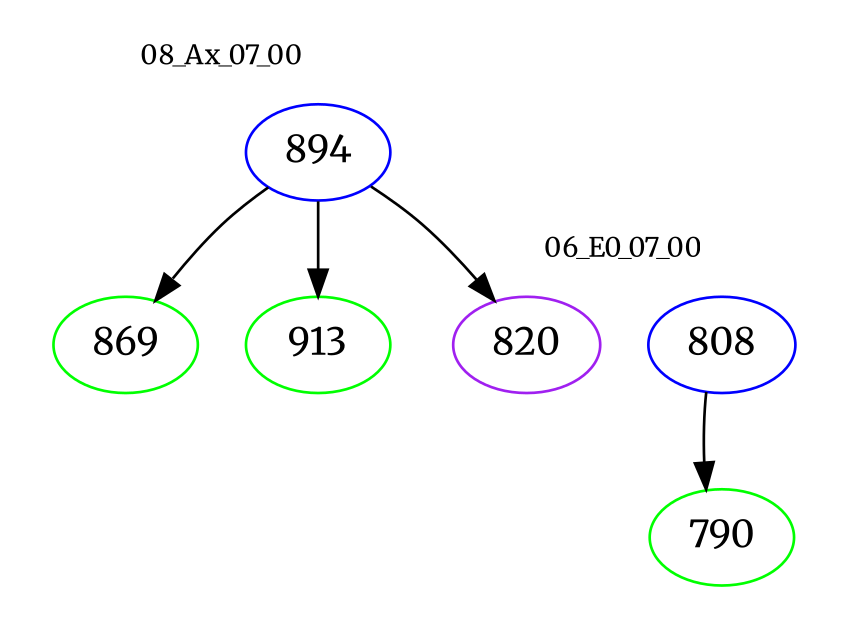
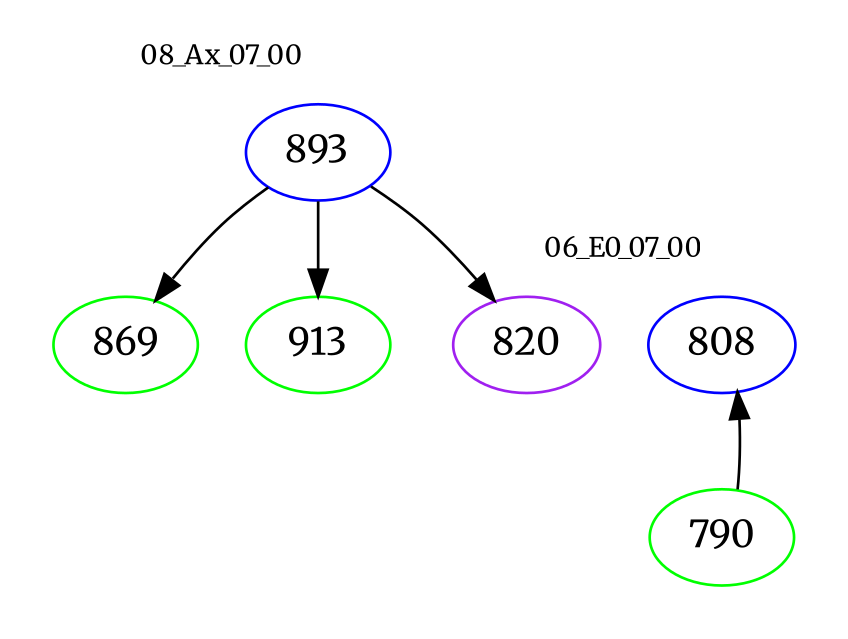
node "894": label "894" -> "893"
edge "808" -> "790": reversed
